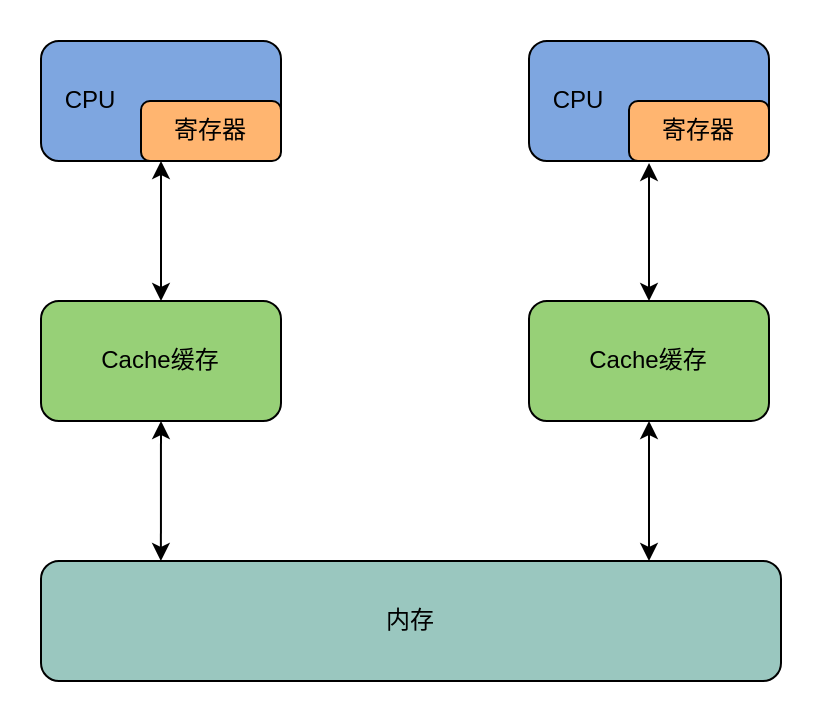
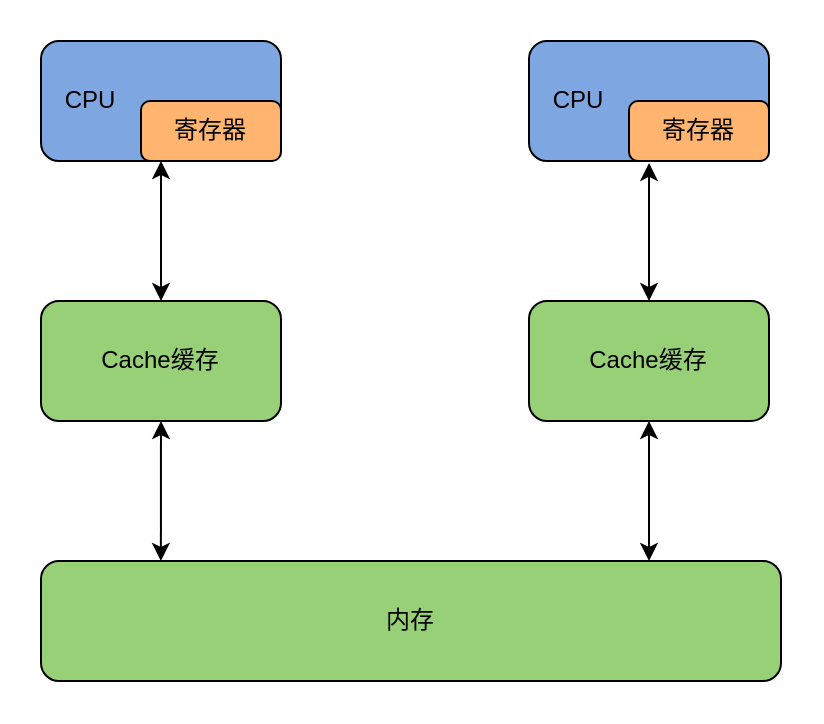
node "内存": fillcolor #9ac7bf -> #97d077
